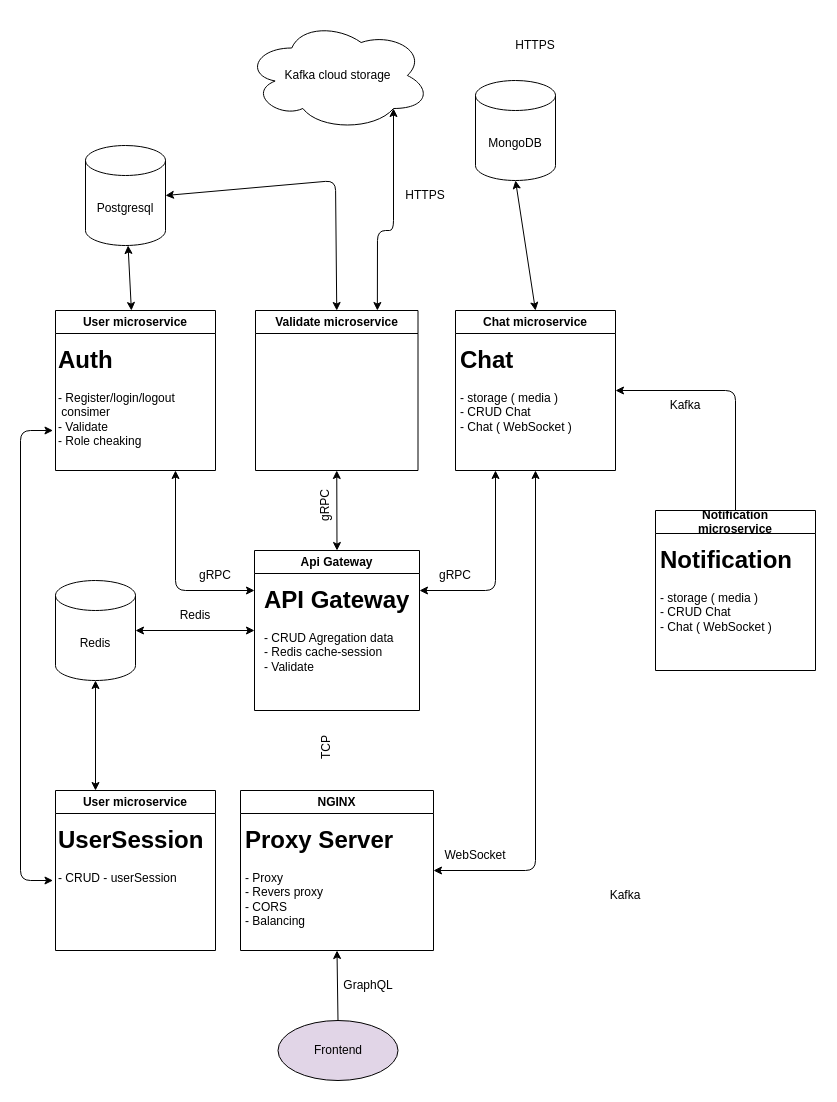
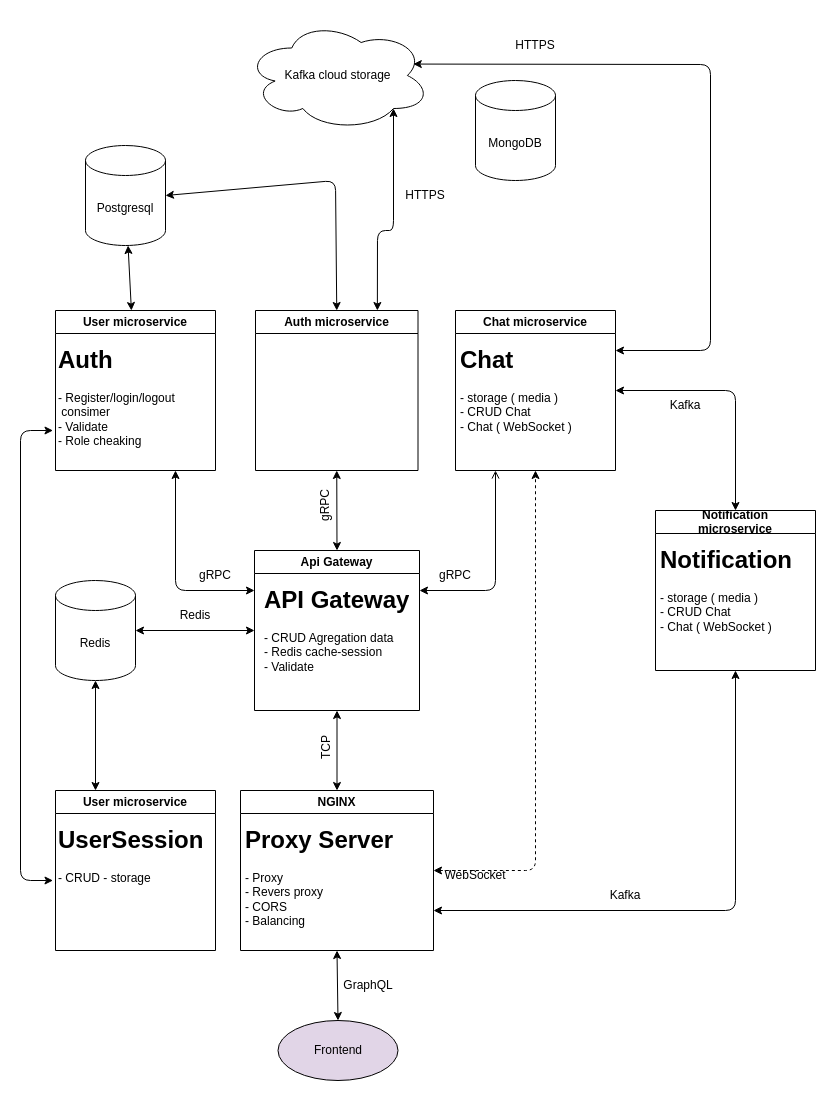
edge "Kafka cloud storage" -- "Chat microservice": added
edge "MongoDB" -- "Chat microservice": removed
node "Validate microservice": label "Validate microservice" -> "Auth microservice"
edge "Chat microservice" -- "Api Gateway": arrowhead classic -> open
edge "Notification microservice" -> "Chat microservice": arrowhead none -> classic
edge "Chat microservice" -- "NGINX": style solid -> dashed
edge "Api Gateway" -- "NGINX": added
node "UserSession - CRUD - userSession": label "UserSession - CRUD - userSession" -> "UserSession - CRUD - storage"
node "WebSocket": moved (476, 856) -> (476, 876)
edge "Notification microservice" -- "NGINX": added
edge "Frontend" -> "NGINX": arrowhead none -> classic
